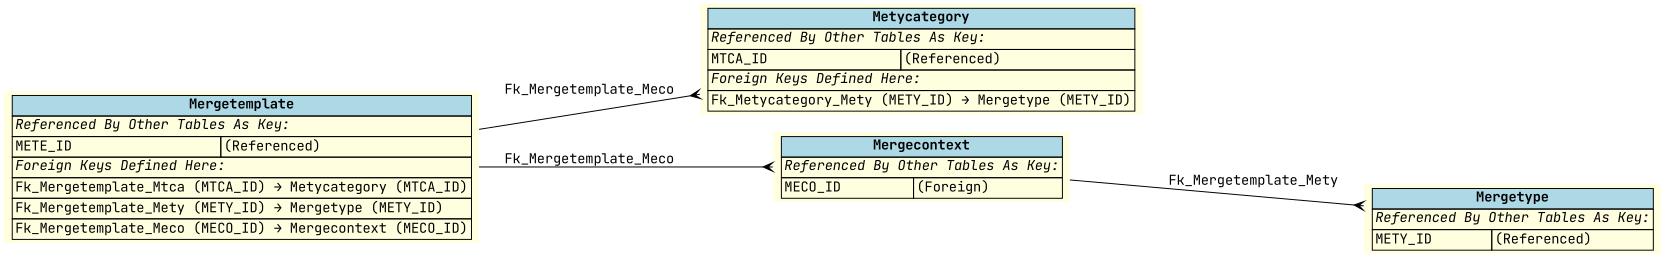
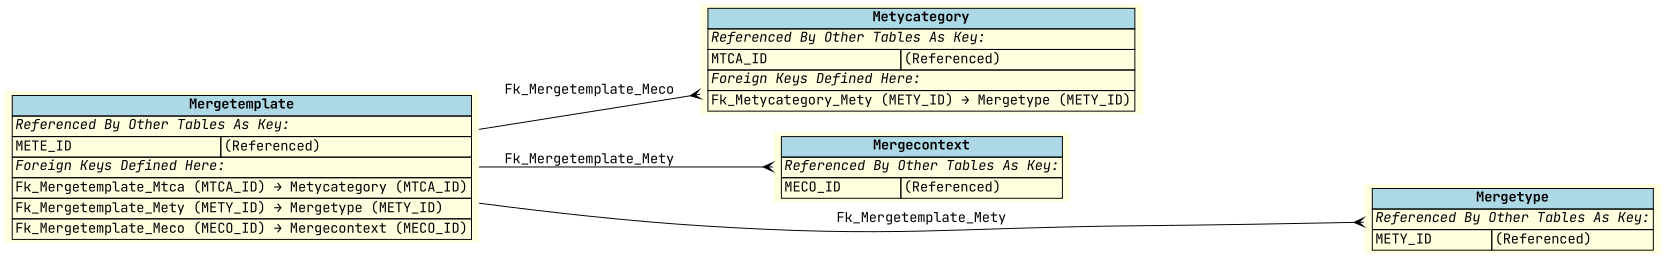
edge "Mergetemplate" -- "Mergecontext": label " Fk_Mergetemplate_Meco " -> " Fk_Mergetemplate_Mety "
node "Mergecontext": text "(Foreign)" -> "(Referenced)"
edge "Mergecontext" -- "Mergetype": now "Mergetemplate" -- "Mergetype"
